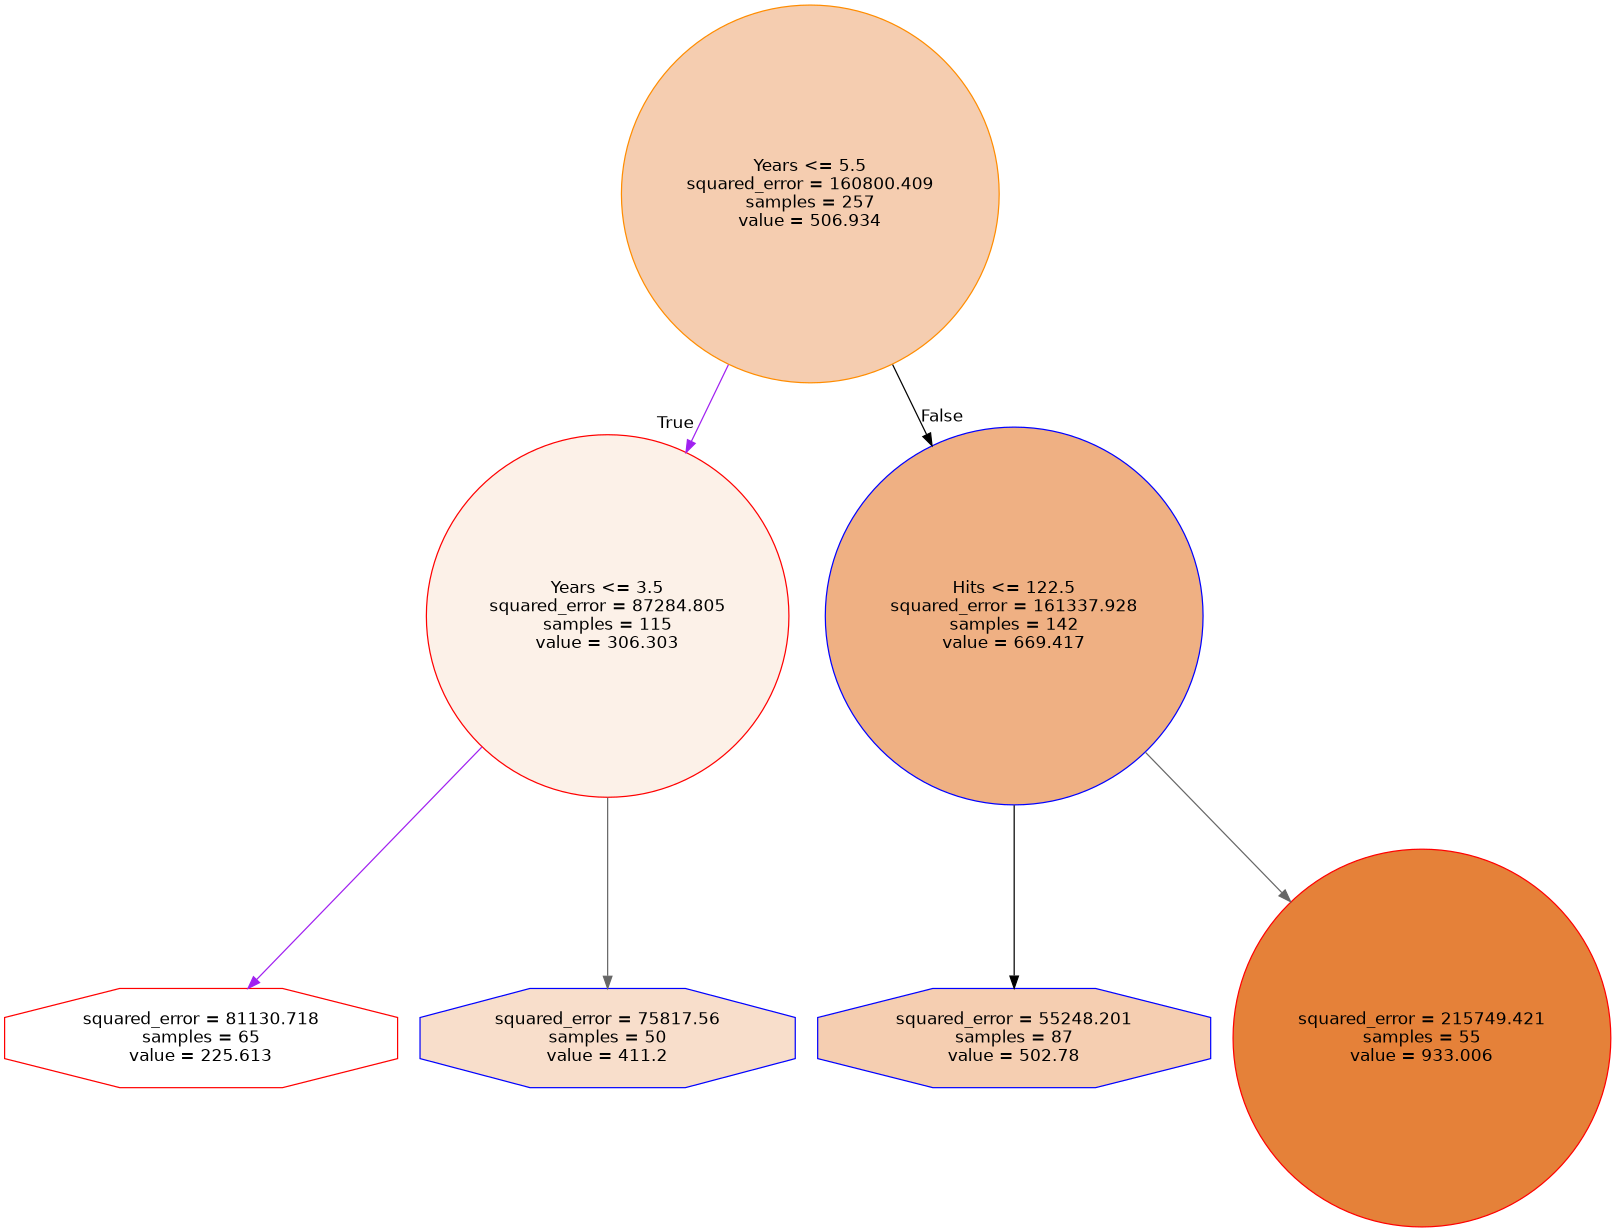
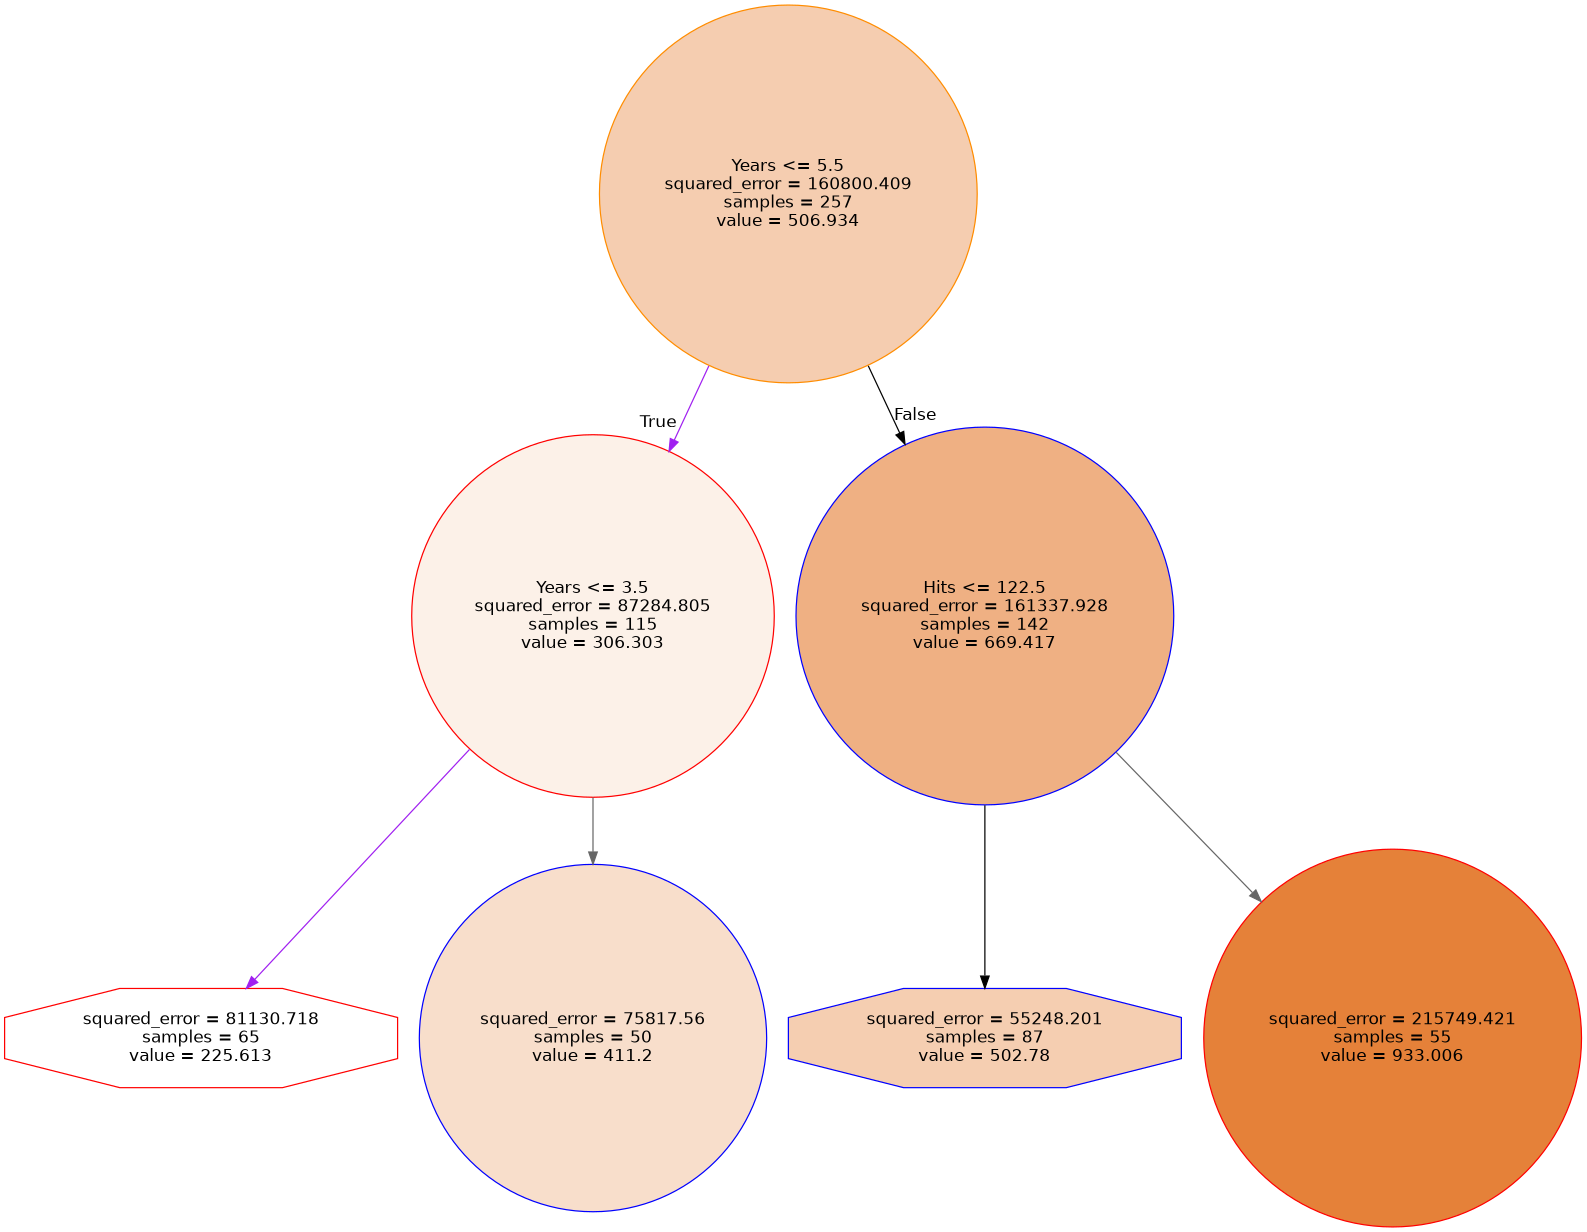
node "squared_error = 75817.56 samples = 50 value = 411.2": shape octagon -> circle
